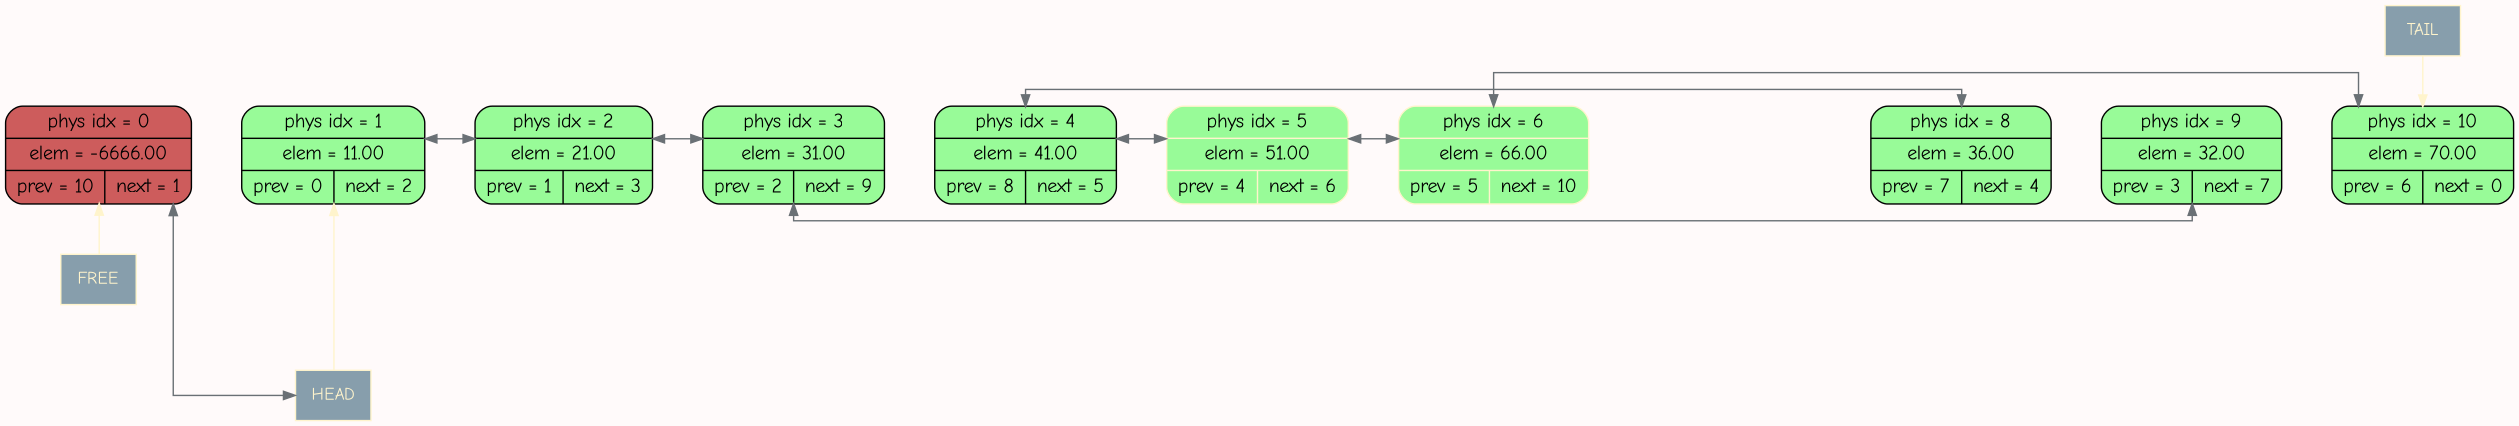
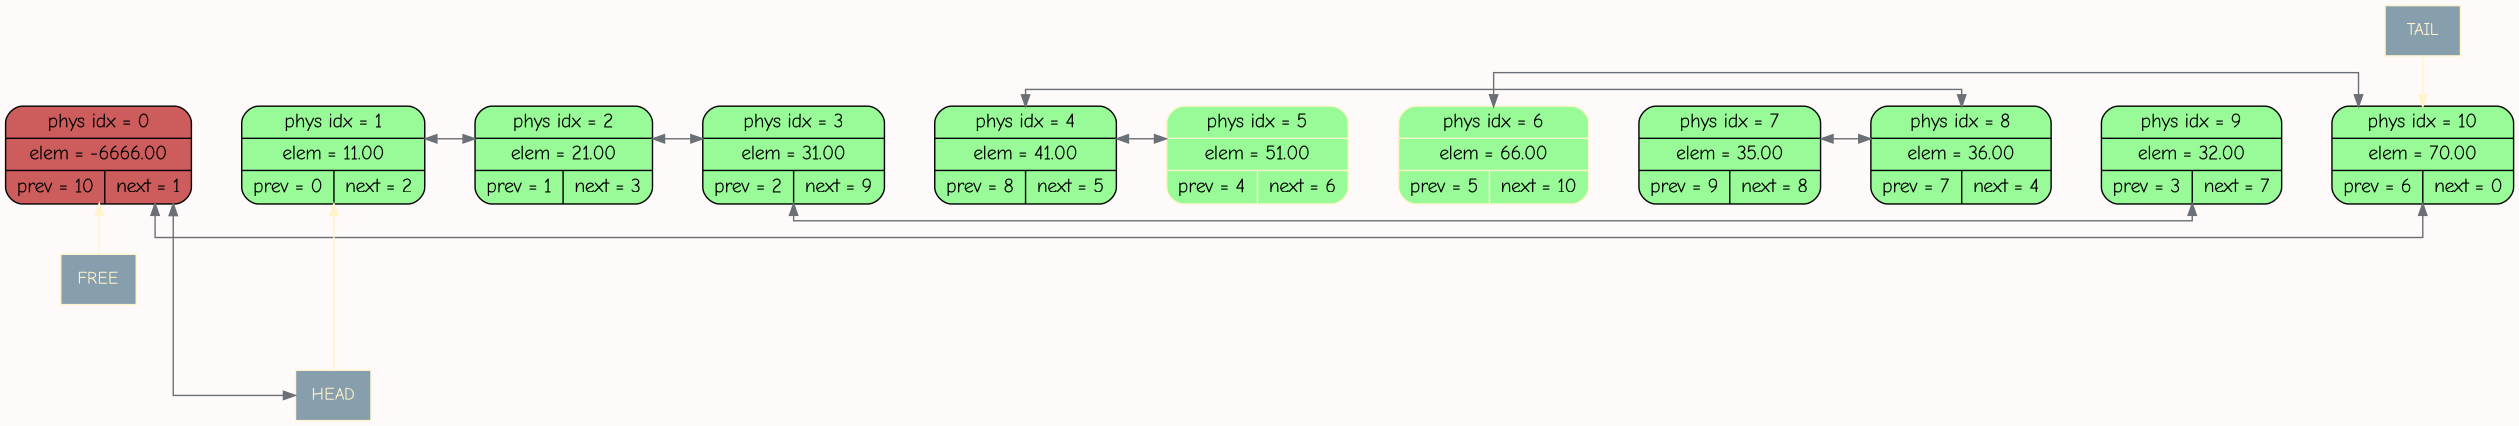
edge "phys idx = 5" -- "phys idx = 6": removed
node "phys idx = 7": added
edge "phys idx = 0" -- "phys idx = 10": added
